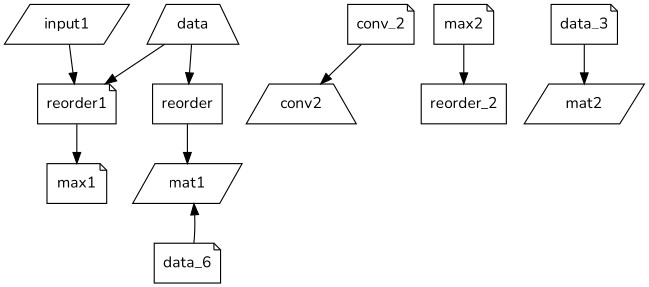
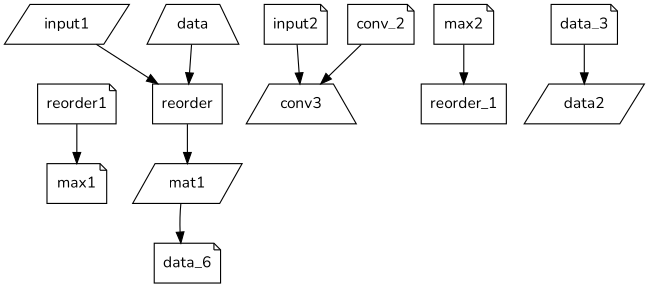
node "input2": added
edge "input1" -> "reorder1": now "input1" -> "reorder"
edge "data" -> "reorder1": removed
node "conv2": label "conv2" -> "conv3"
node "reorder_2": label "reorder_2" -> "reorder_1"
node "mat2": label "mat2" -> "data2"
edge "data_6" -> "mat1": reversed
